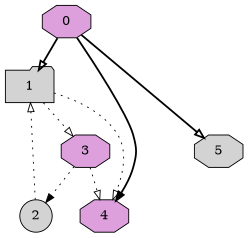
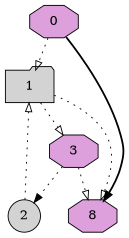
edge "0" -> "1": style bold -> dotted
node "5": removed
node "4": label "4" -> "8"
